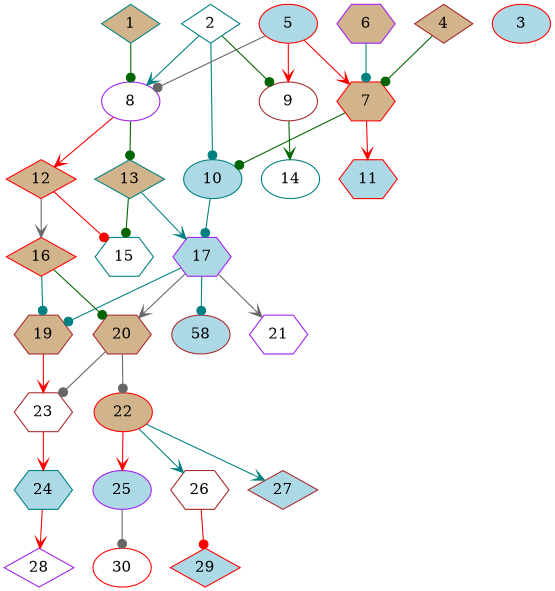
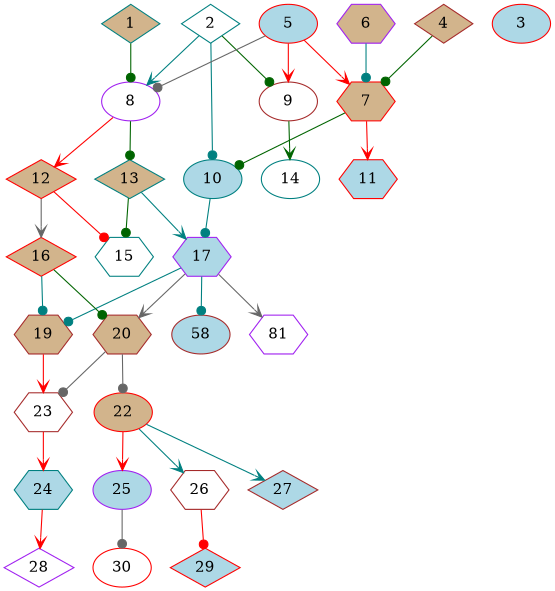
node "21": label "21" -> "81"
